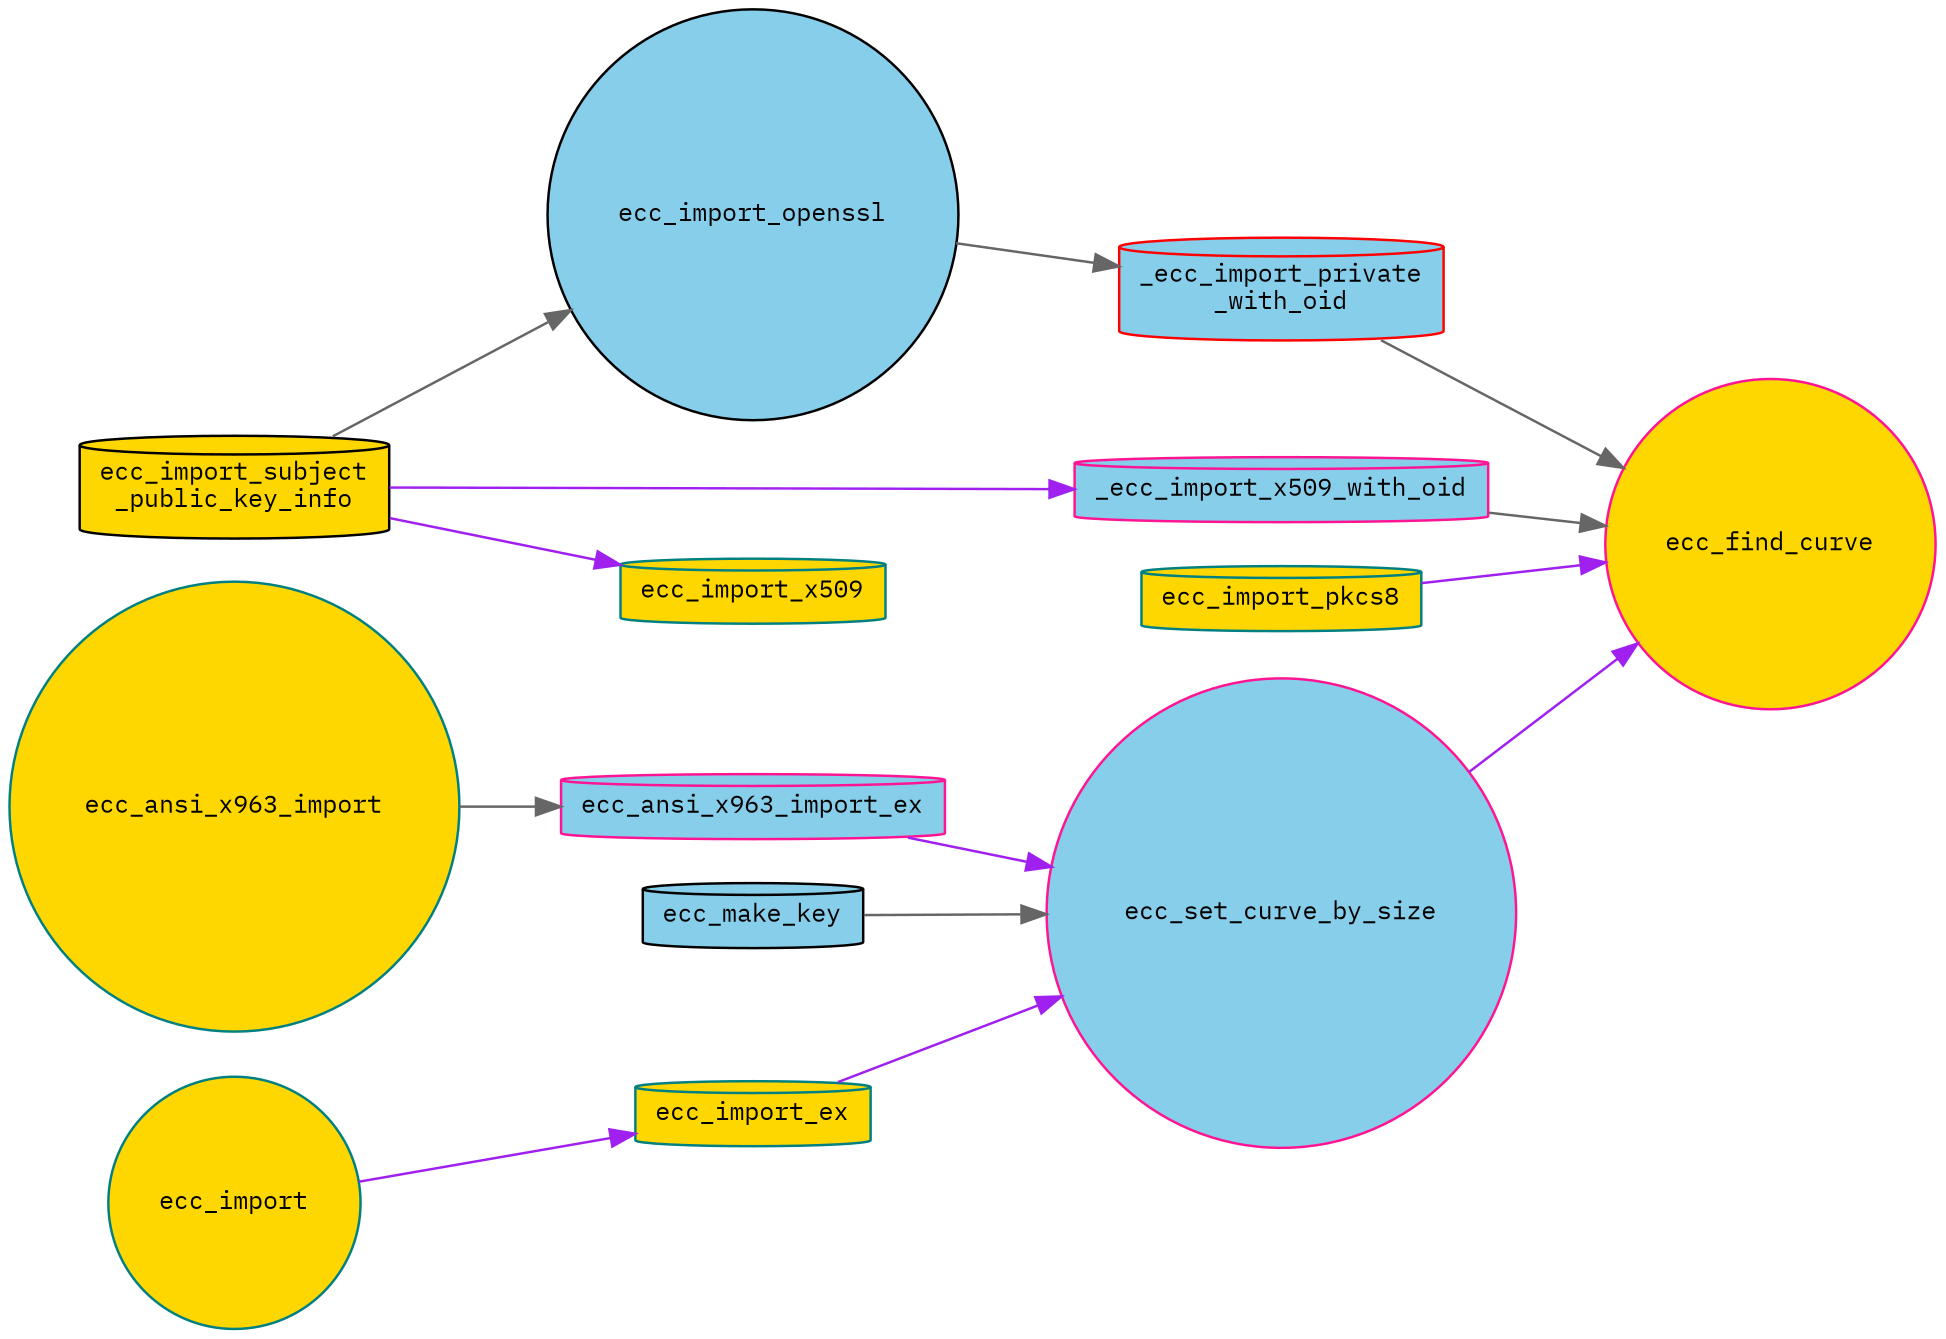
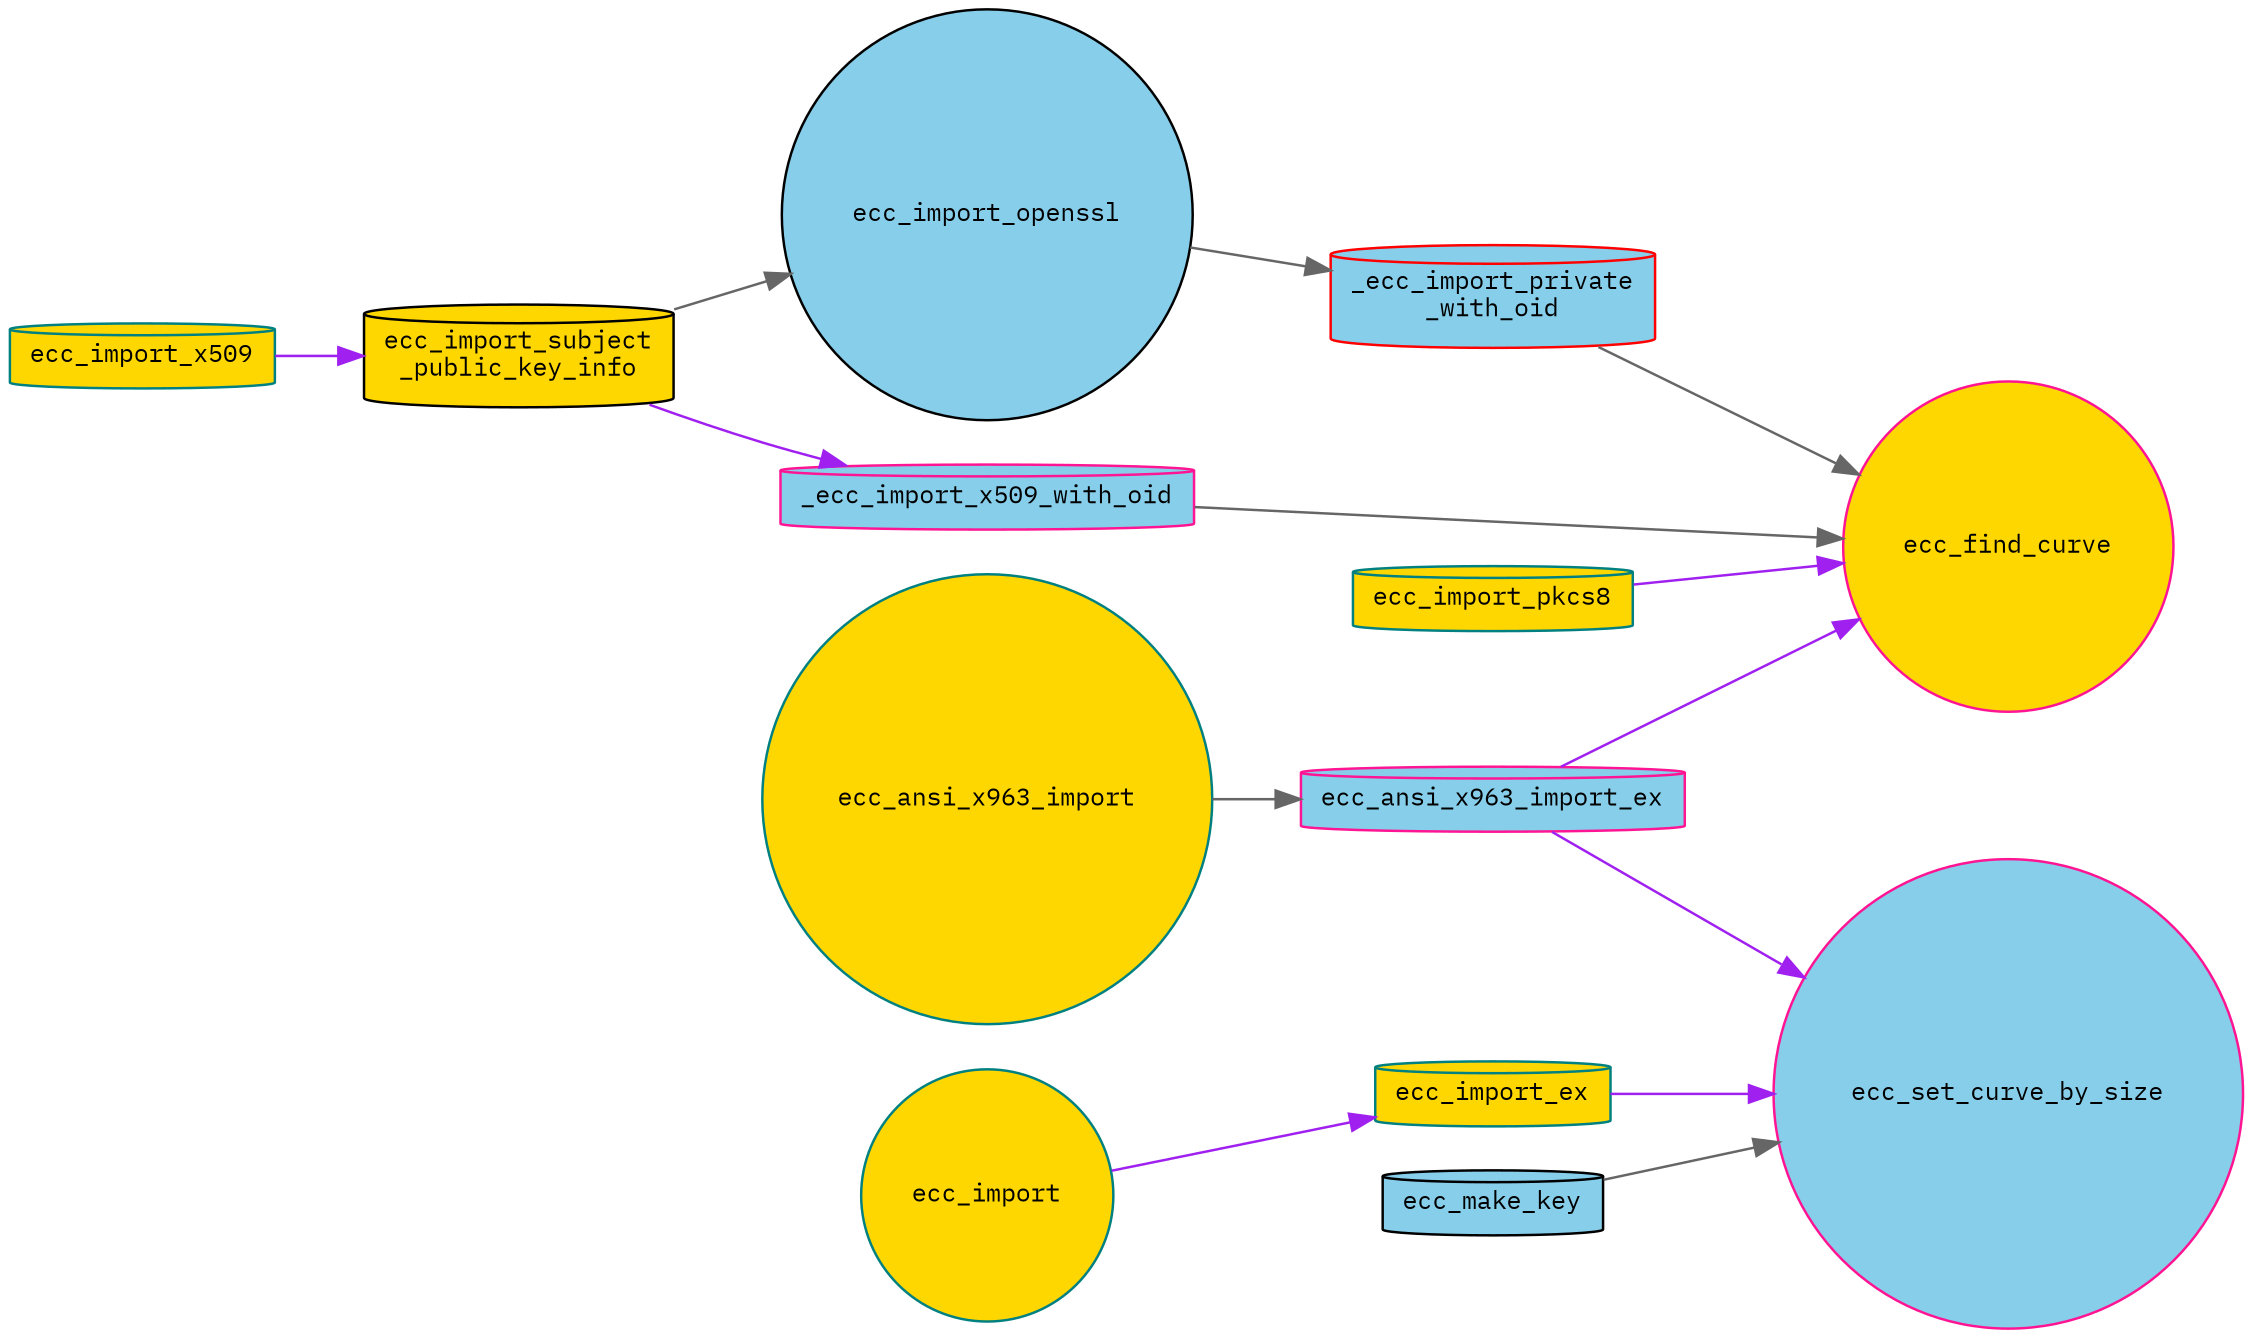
edge "ecc_import_subject _public_key_info" -> "ecc_import_x509": reversed
edge "ecc_set_curve_by_size" -> "ecc_find_curve": now "ecc_ansi_x963_import_ex" -> "ecc_find_curve"
